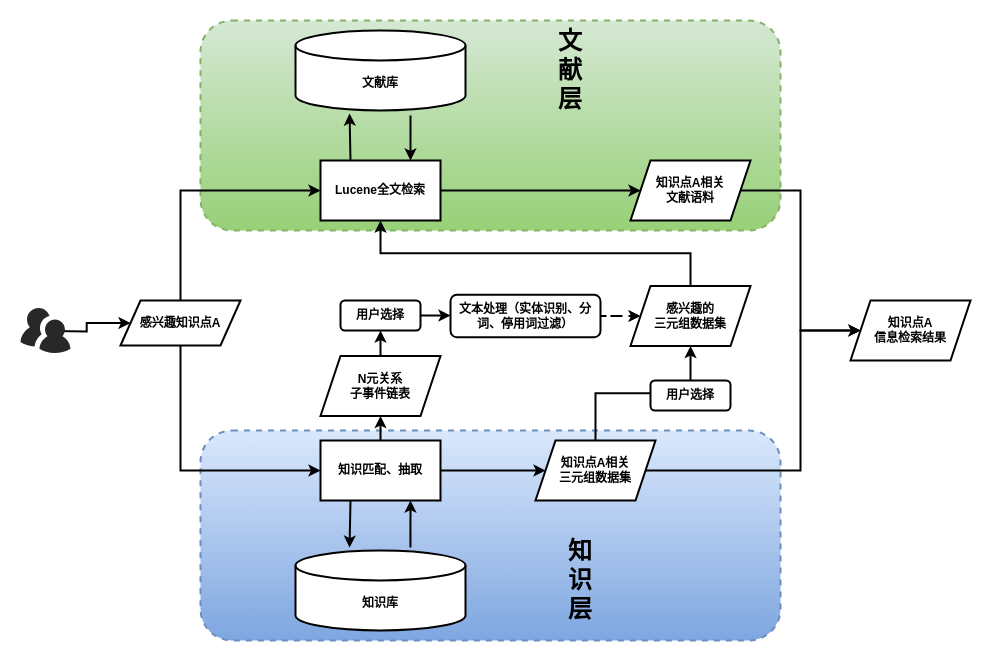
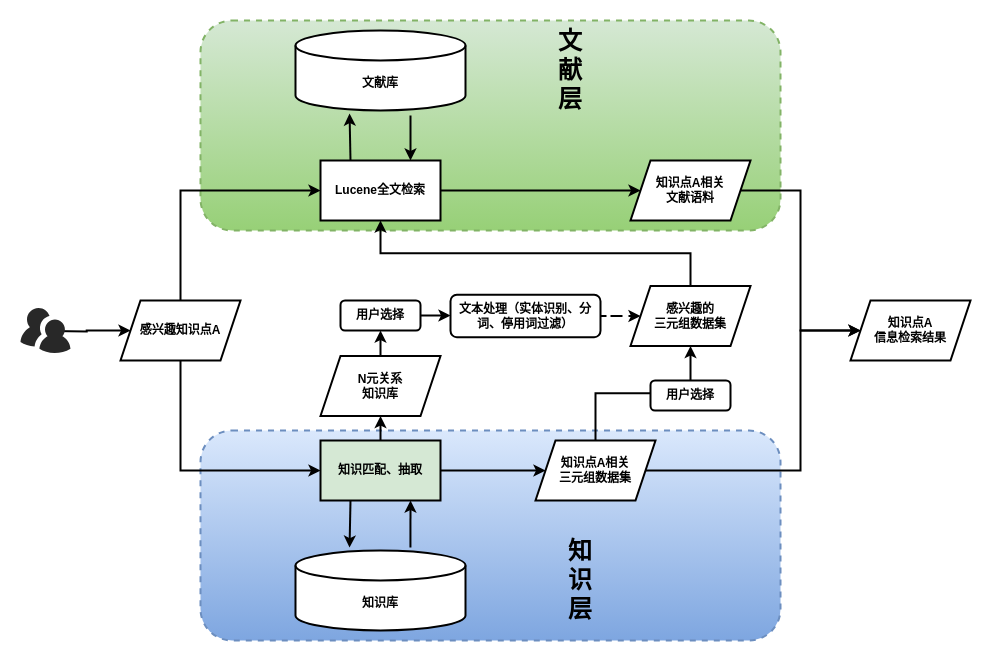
node "感兴趣知识点A": size 120x45 -> 120x60
node "N元关系 子事件链表": label "N元关系 子事件链表" -> "N元关系 知识库"
node "知识匹配、抽取": fillcolor #ffffff -> #d5e8d4
